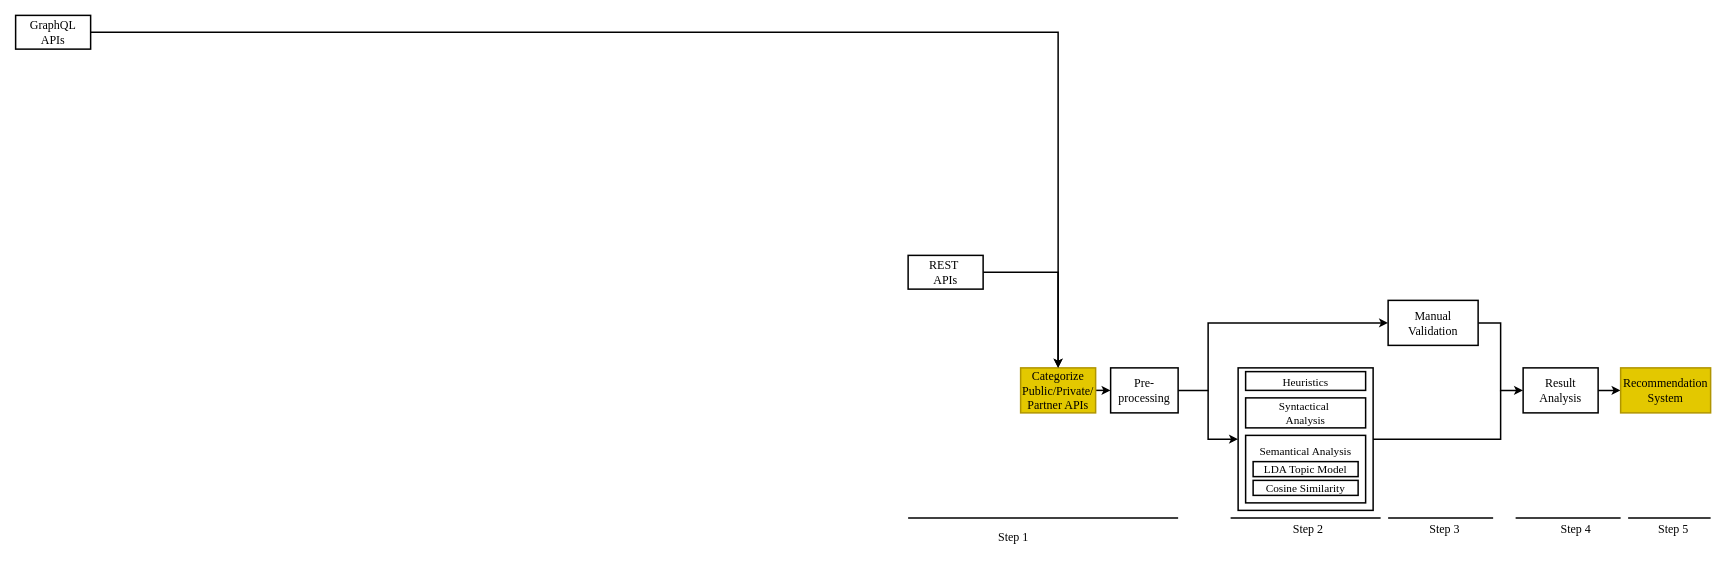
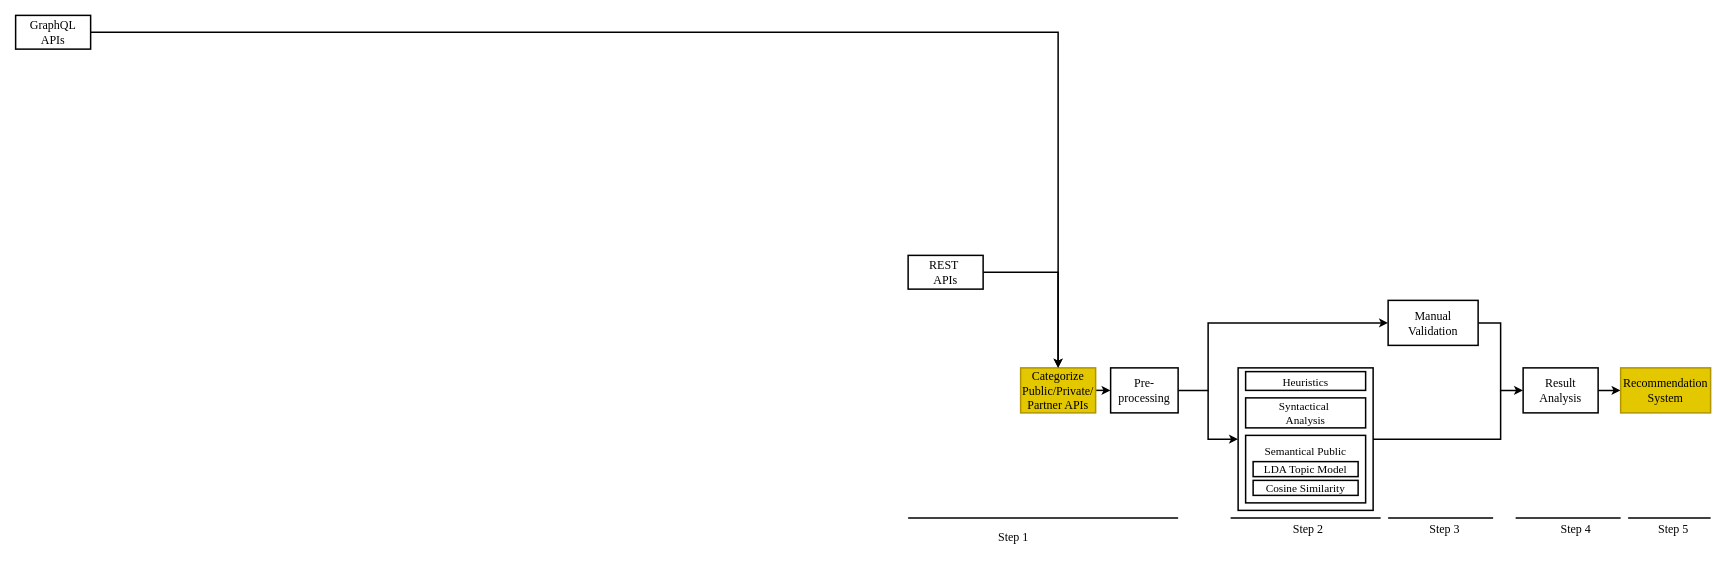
node "Semantical Analysis": label "Semantical Analysis" -> "Semantical Public"
